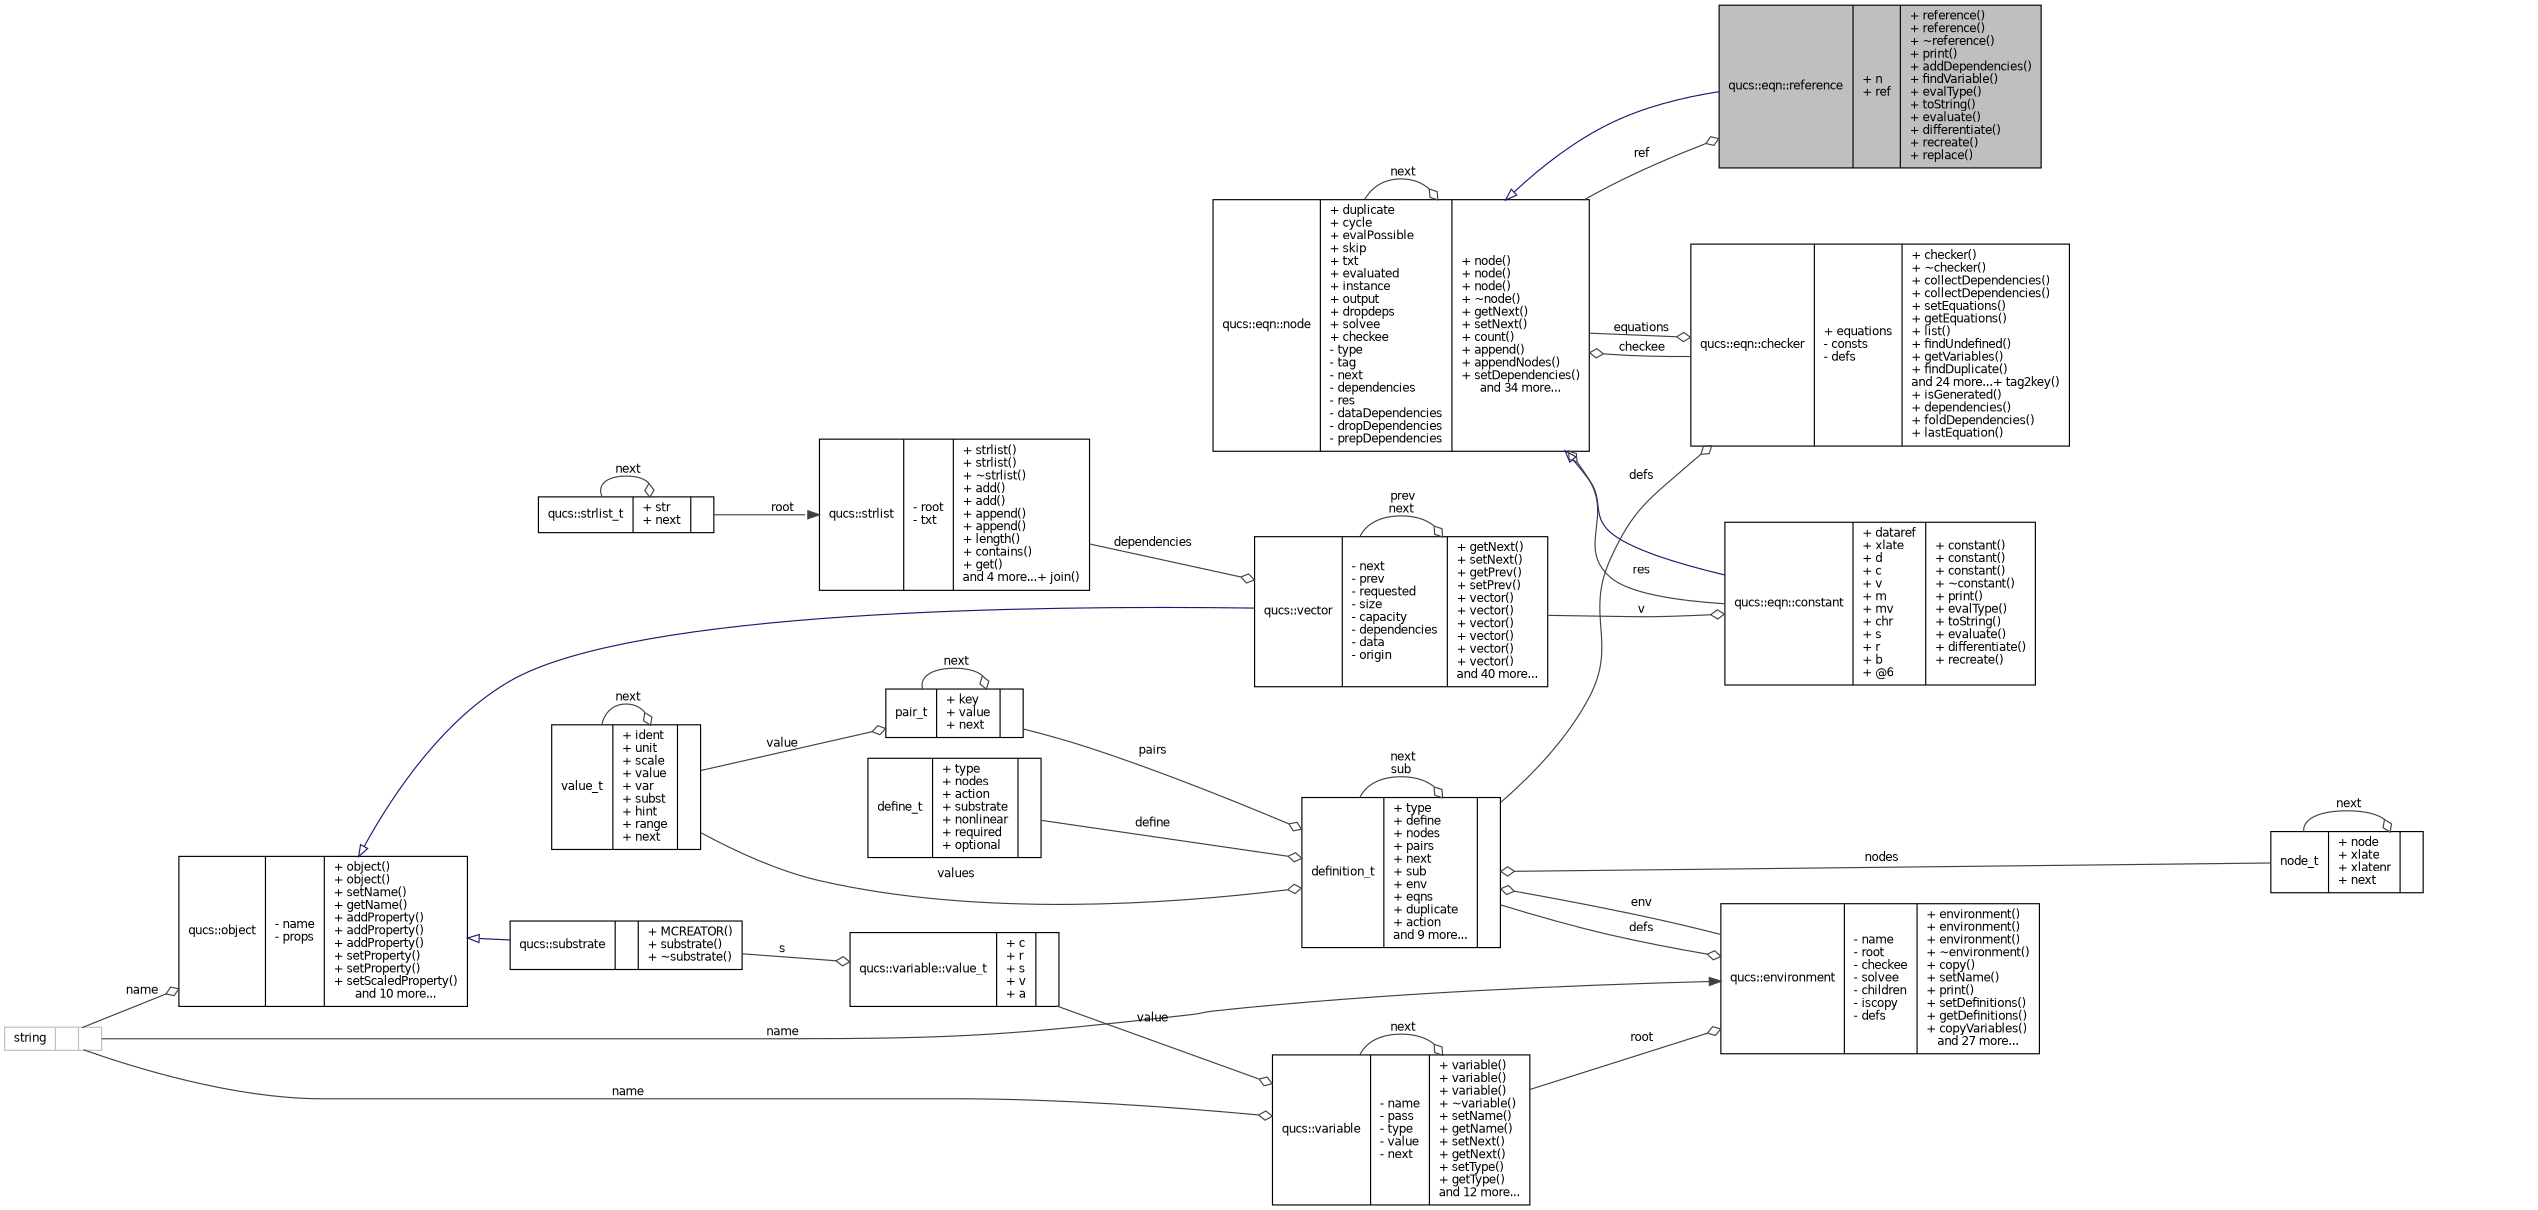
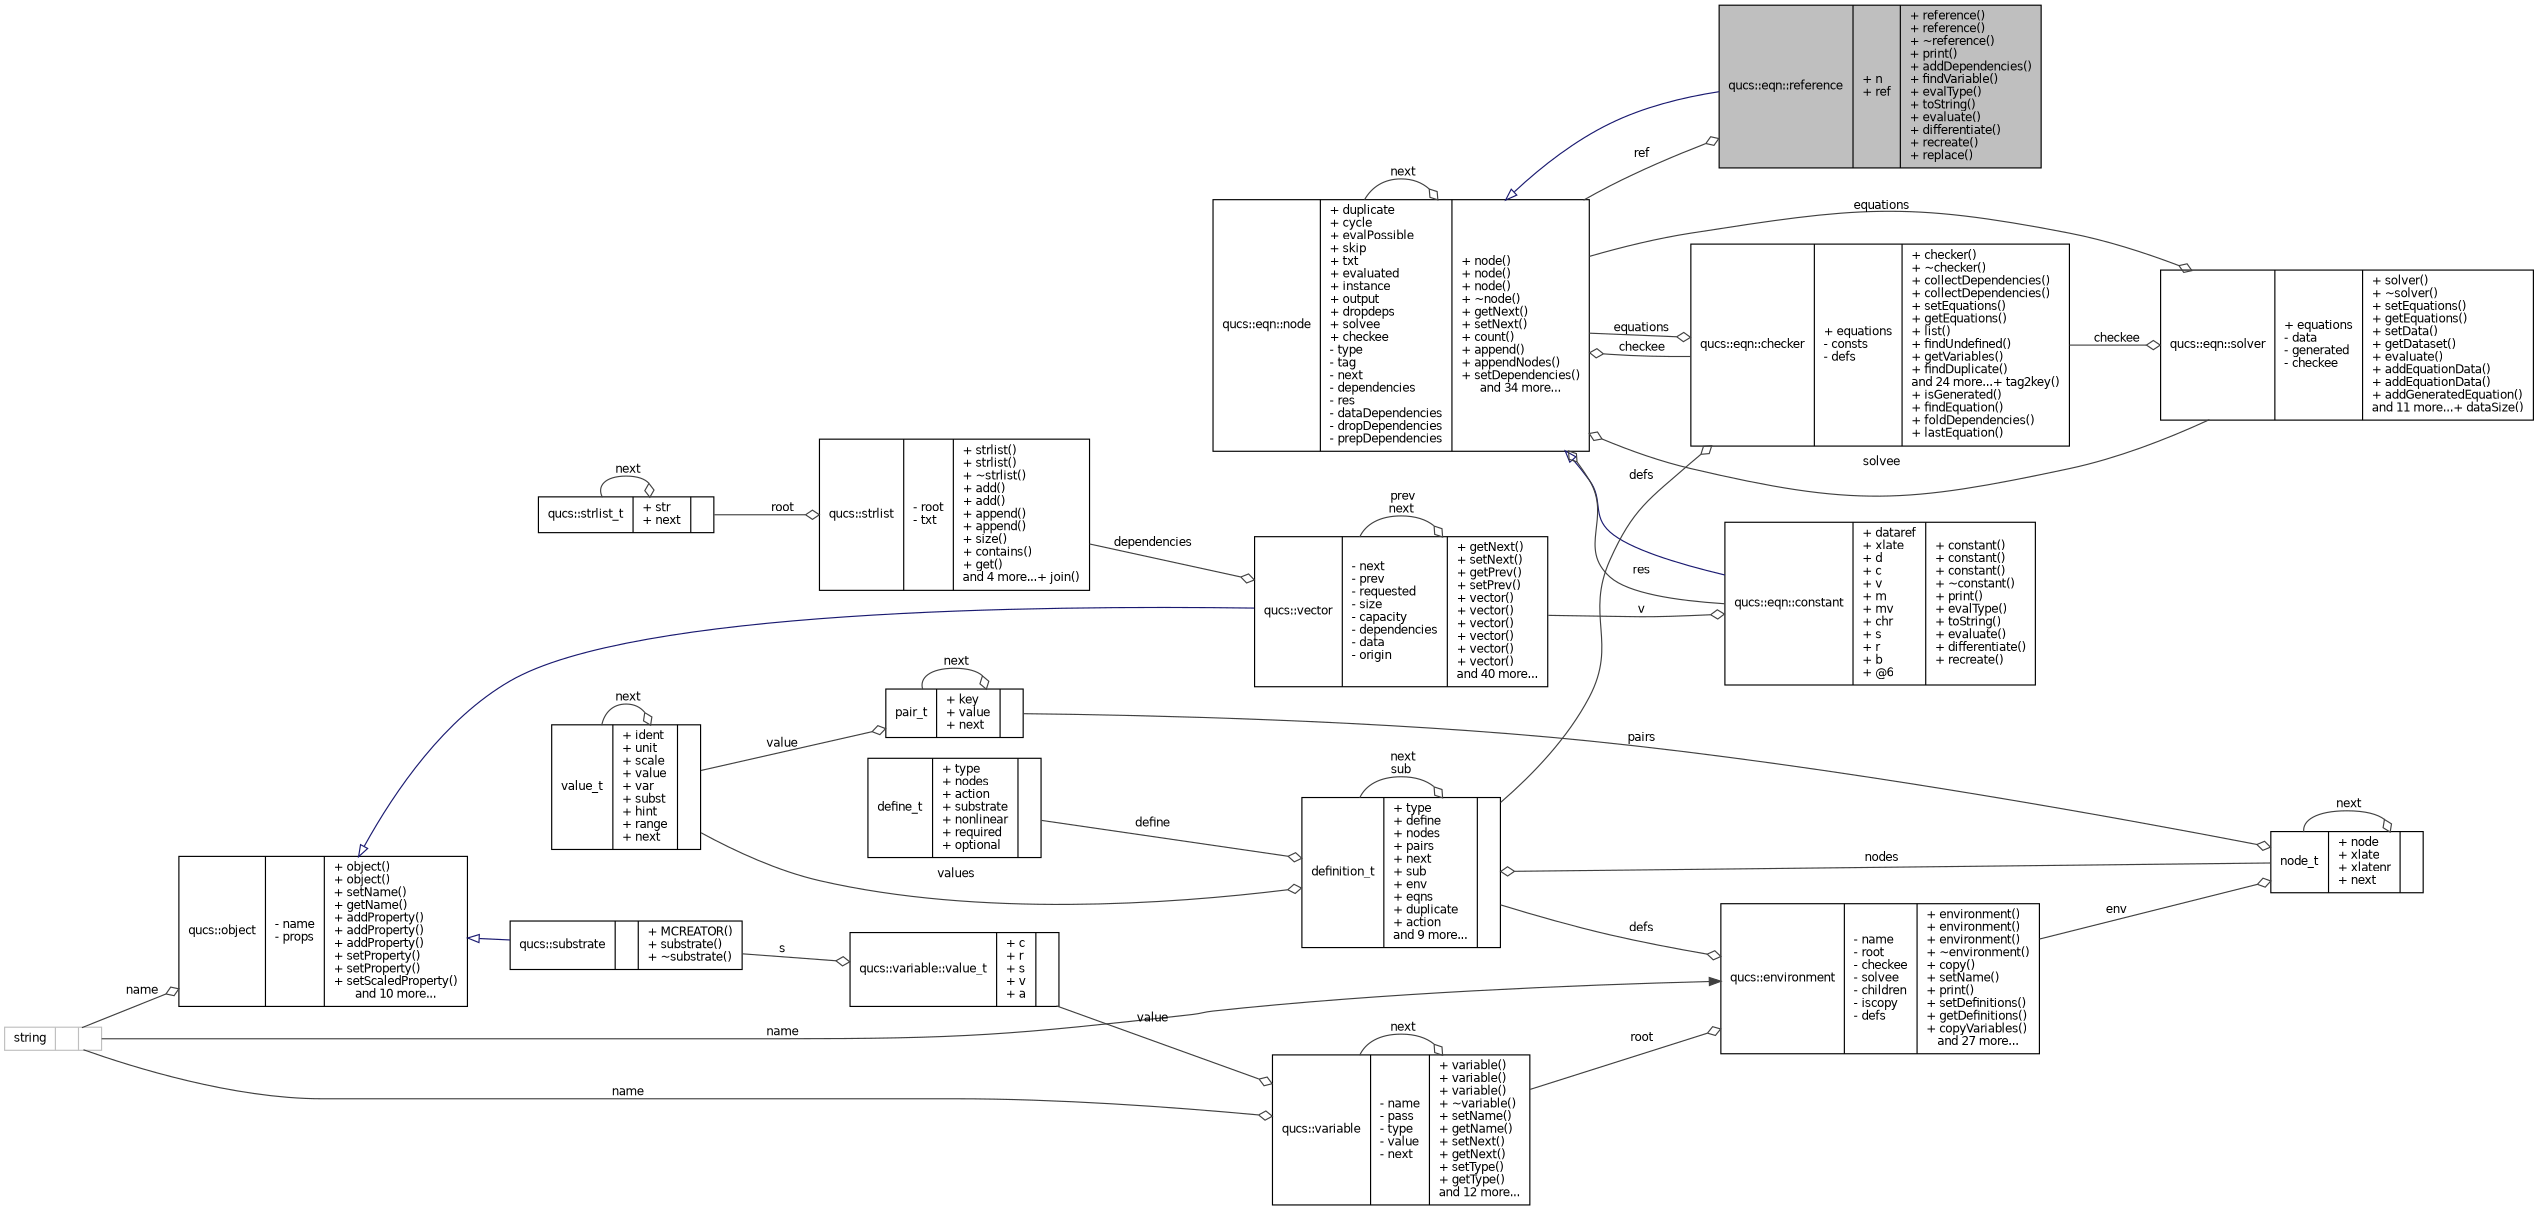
node "qucs::eqn::solver": added
node "qucs::eqn::checker": text "+ dependencies()" -> "+ findEquation()"
edge "qucs::strlist_t" -> "qucs::strlist": arrowhead normal -> odiamond
node "qucs::strlist": text "+ length()" -> "+ size()"
edge "pair_t" -> "definition_t": now "pair_t" -> "node_t"
edge "qucs::environment" -> "definition_t": now "qucs::environment" -> "node_t"
